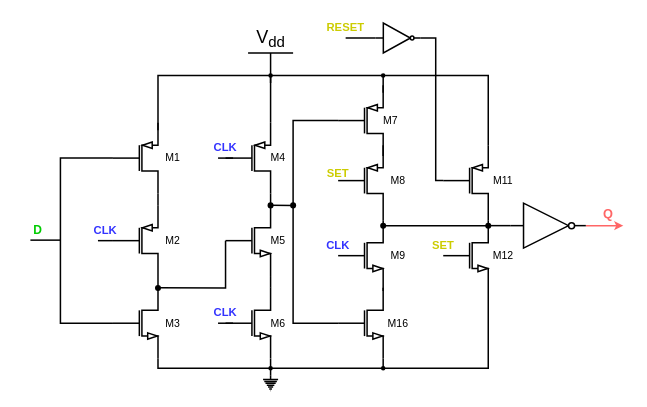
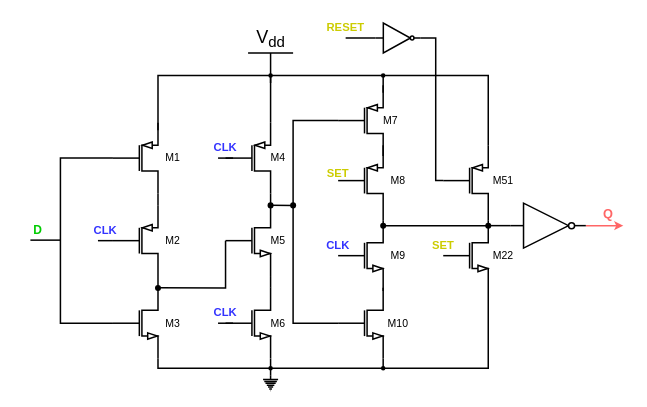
node "M11": label "M11" -> "M51"
node "M12": label "M12" -> "M22"
node "M16": label "M16" -> "M10"
